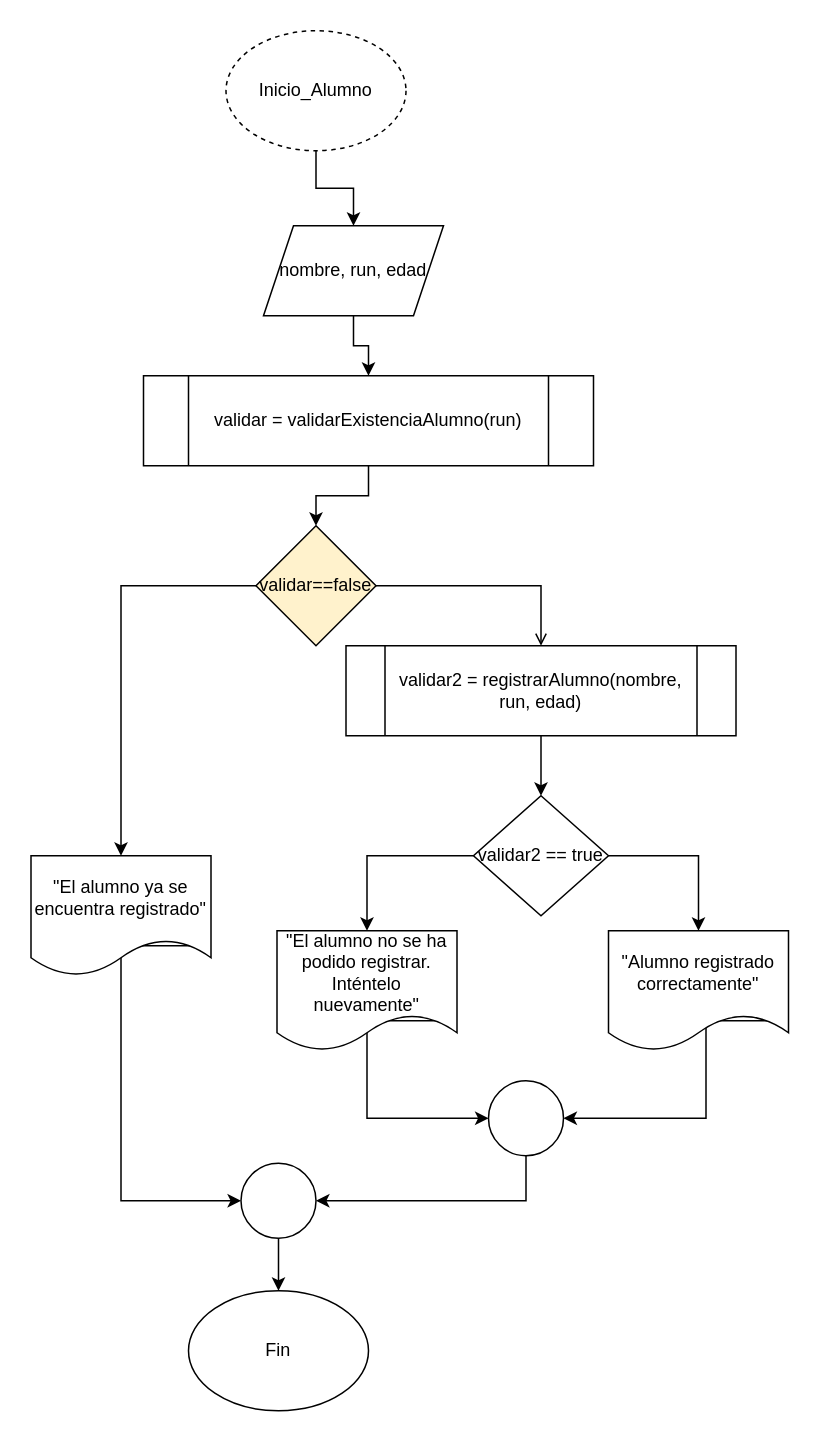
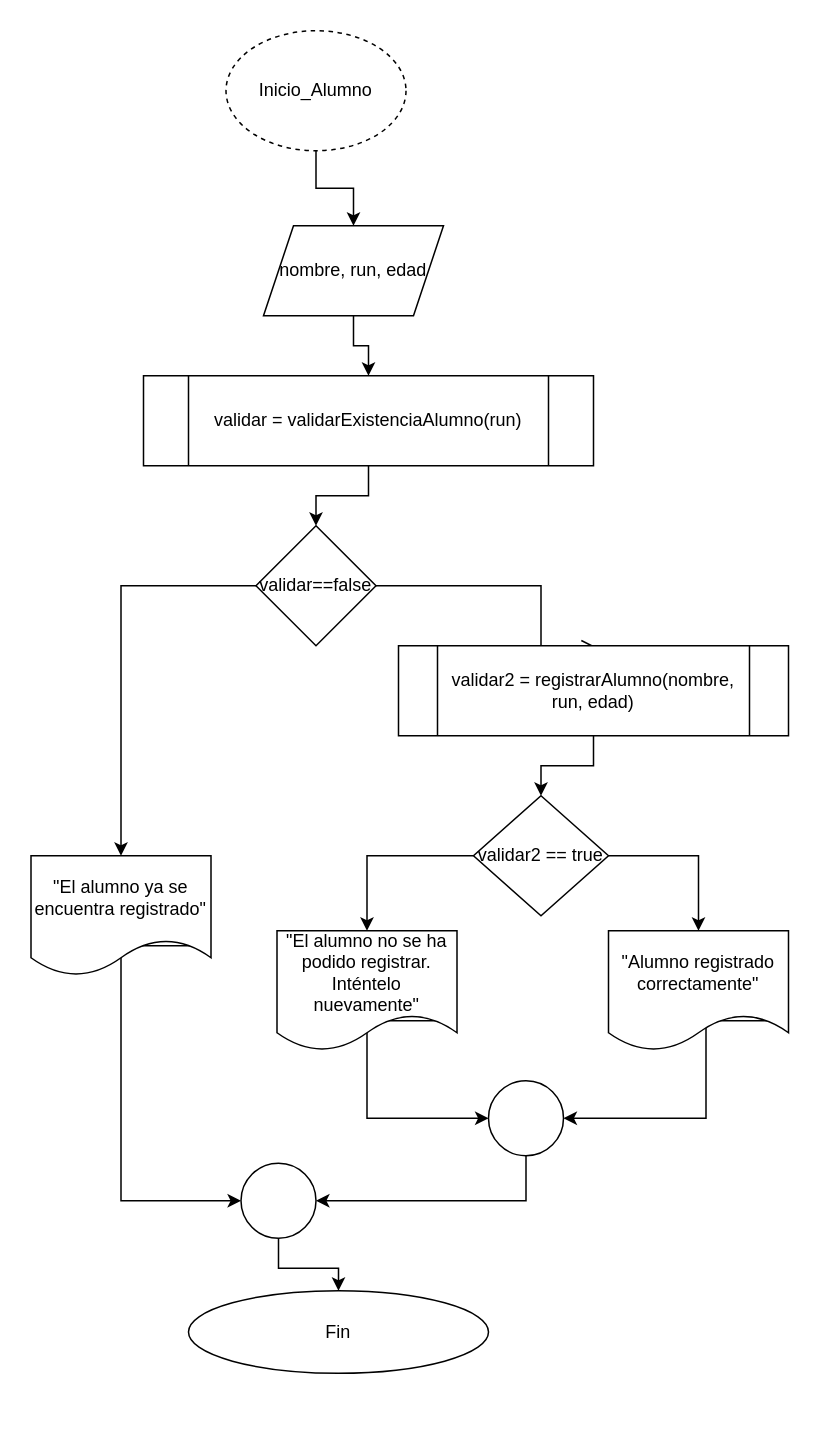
node "validar==false": fillcolor #fff2cc -> #ffffff
node "validar2 = registrarAlumno(nombre, run, edad)": moved (541, 691) -> (593, 691)
node "Fin": size 180x120 -> 300x83
